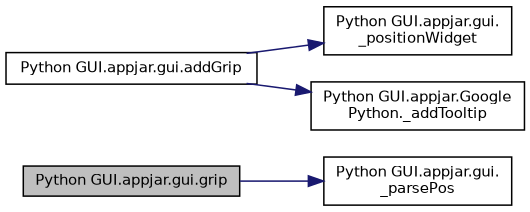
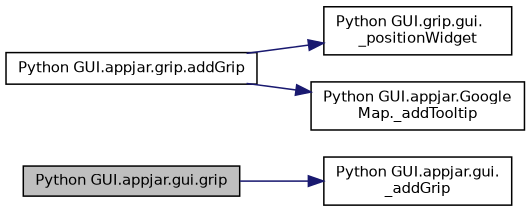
node "Python GUI.appjar.gui. _positionWidget": label "Python GUI.appjar.gui. _positionWidget" -> "Python GUI.grip.gui. _positionWidget"
node "Python GUI.appjar.gui.addGrip": label "Python GUI.appjar.gui.addGrip" -> "Python GUI.appjar.grip.addGrip"
node "Python GUI.appjar.Google Python._addTooltip": label "Python GUI.appjar.Google Python._addTooltip" -> "Python GUI.appjar.Google Map._addTooltip"
node "Python GUI.appjar.gui. _parsePos": label "Python GUI.appjar.gui. _parsePos" -> "Python GUI.appjar.gui. _addGrip"
